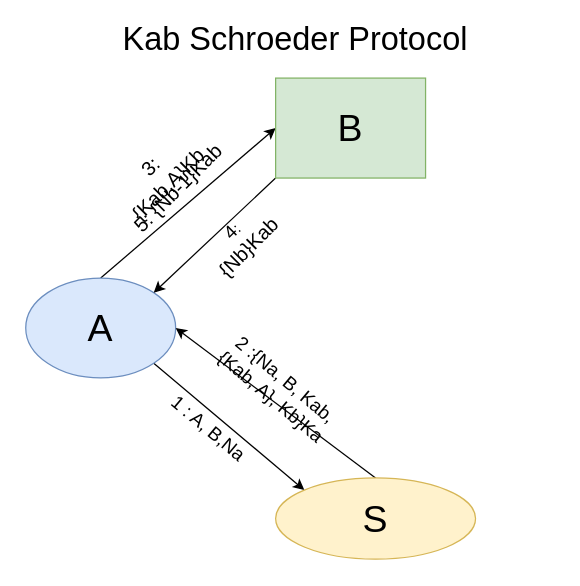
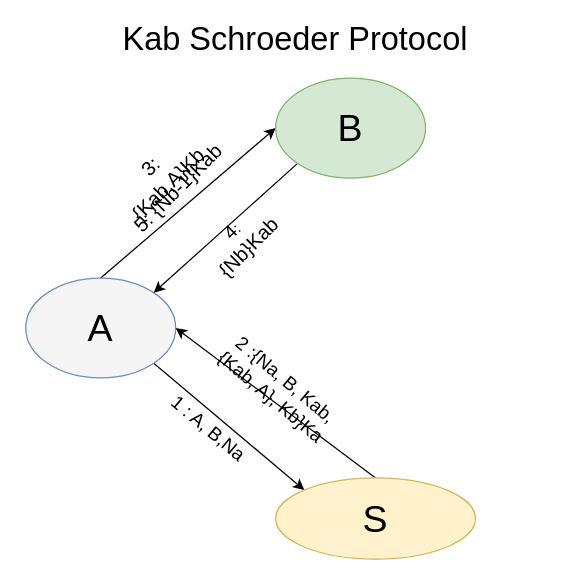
node "B": shape rectangle -> ellipse
node "A": fillcolor #dae8fc -> #f5f5f5
